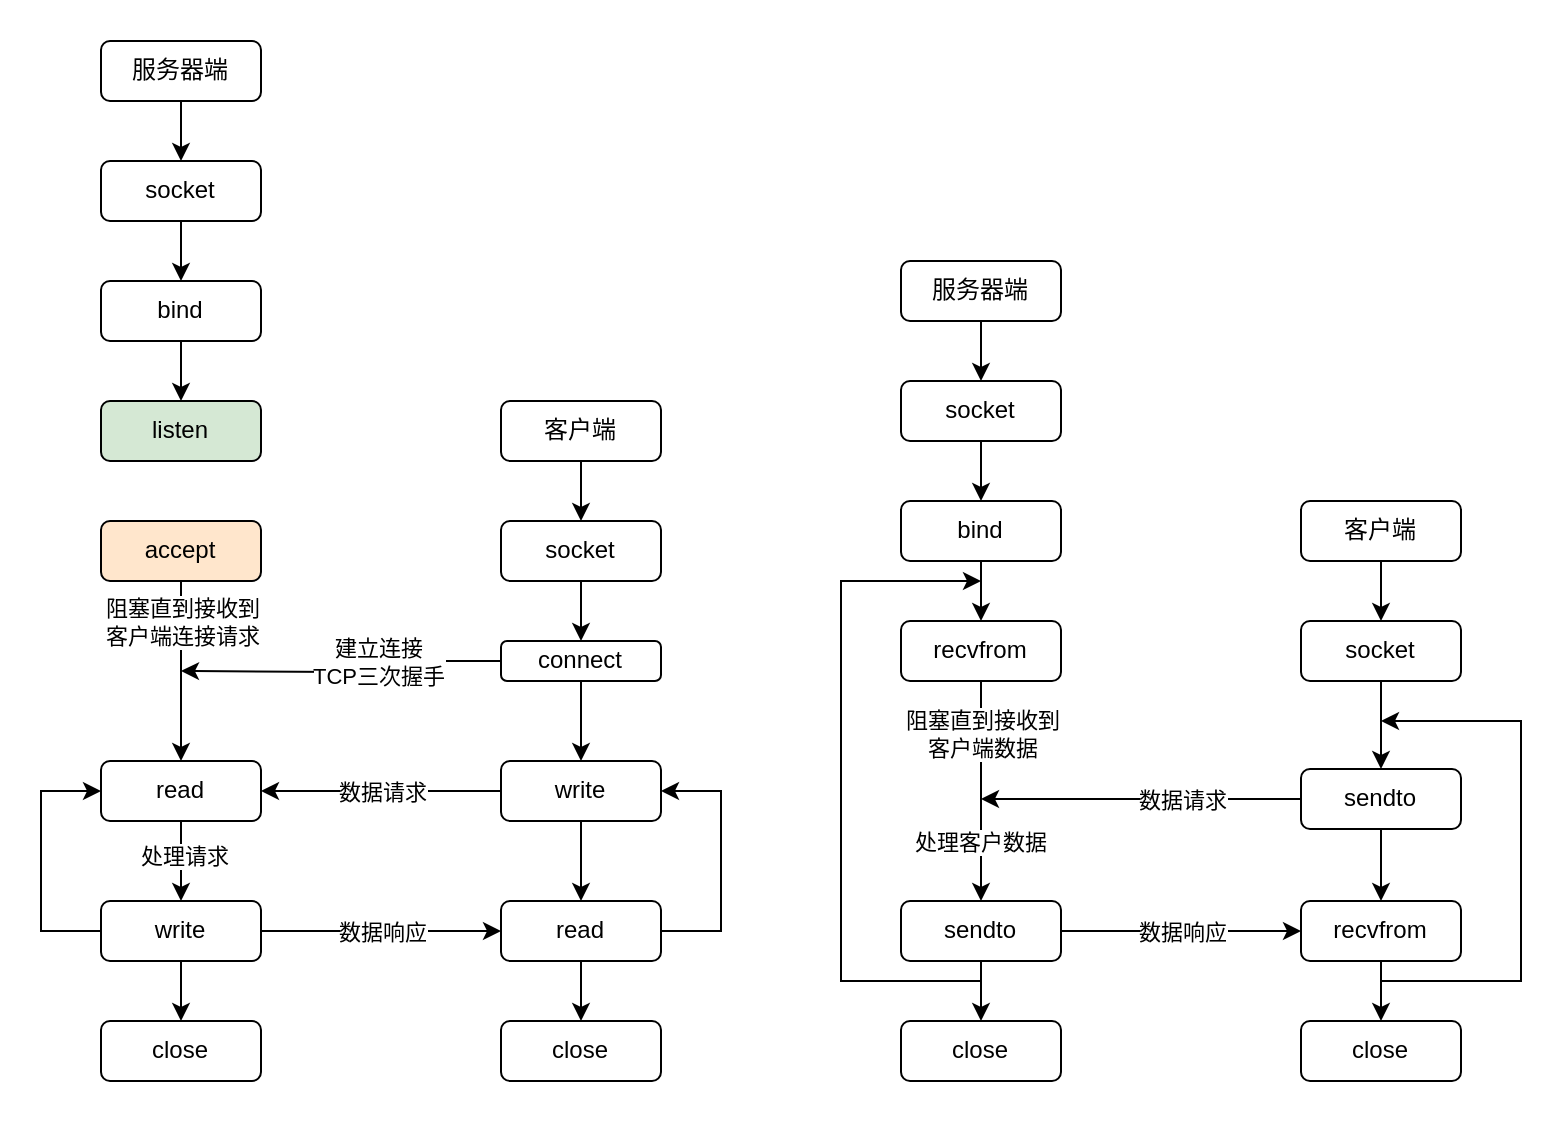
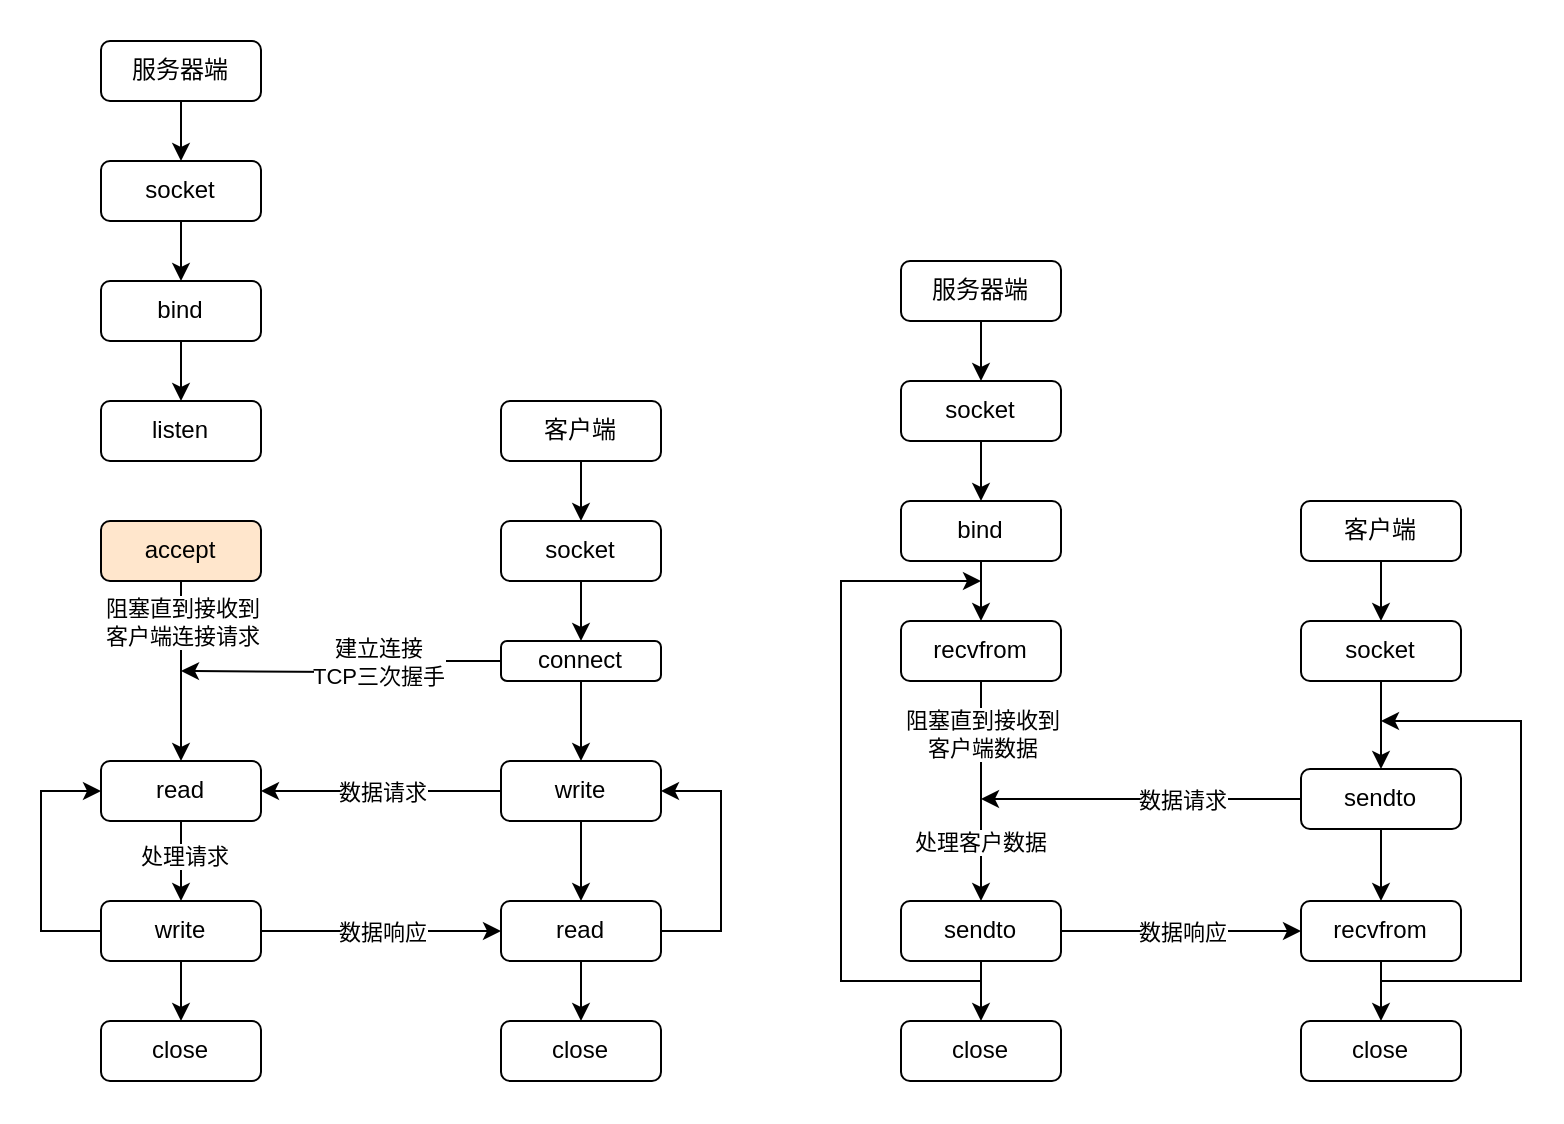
node "listen": fillcolor #d5e8d4 -> #ffffff
